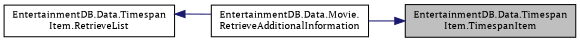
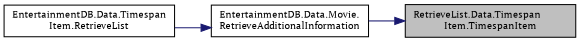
edge "EntertainmentDB.Data.Movie. RetrieveAdditionalInformation" -> "EntertainmentDB.Data.Timespan Item.RetrieveList": reversed
node "EntertainmentDB.Data.Timespan Item.TimespanItem": label "EntertainmentDB.Data.Timespan Item.TimespanItem" -> "RetrieveList.Data.Timespan Item.TimespanItem"
